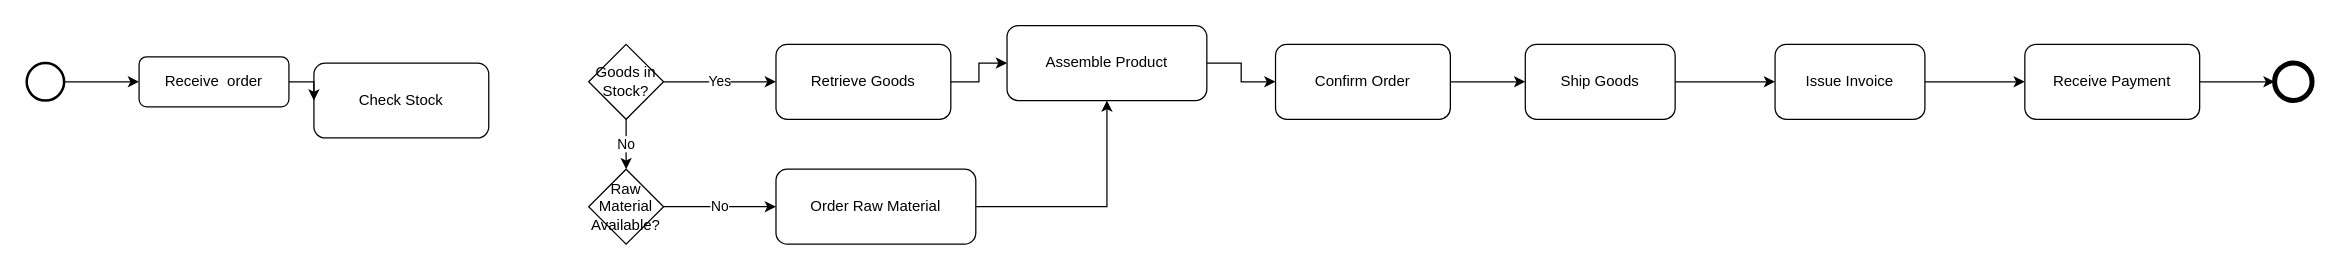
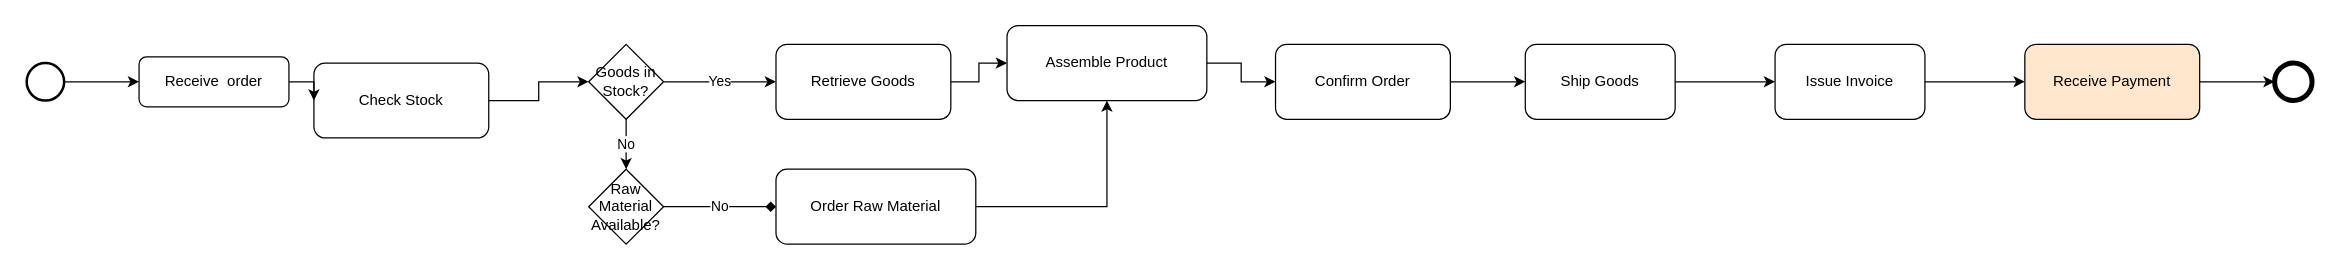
node "Receive Payment": fillcolor #ffffff -> #ffe6cc
edge "Check Stock" -> "Goods in Stock?": added
edge "Raw Material Available?" -> "Order Raw Material": arrowhead classic -> diamond
